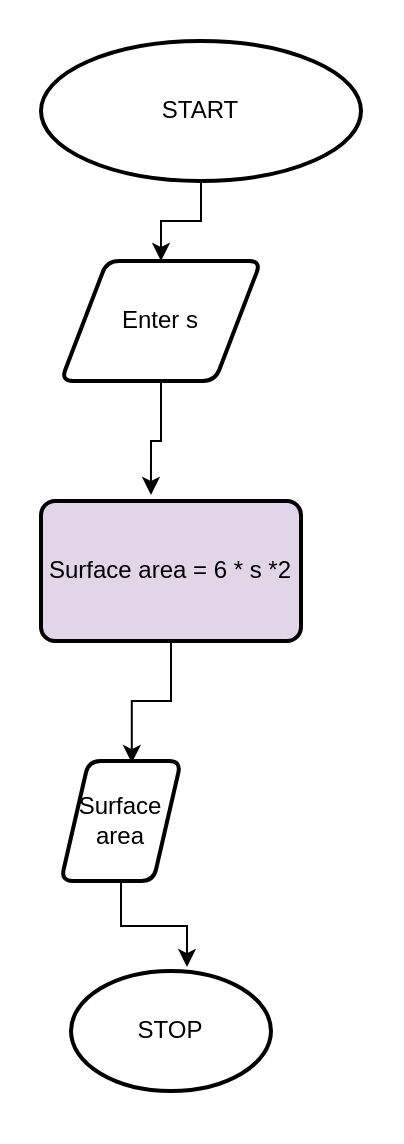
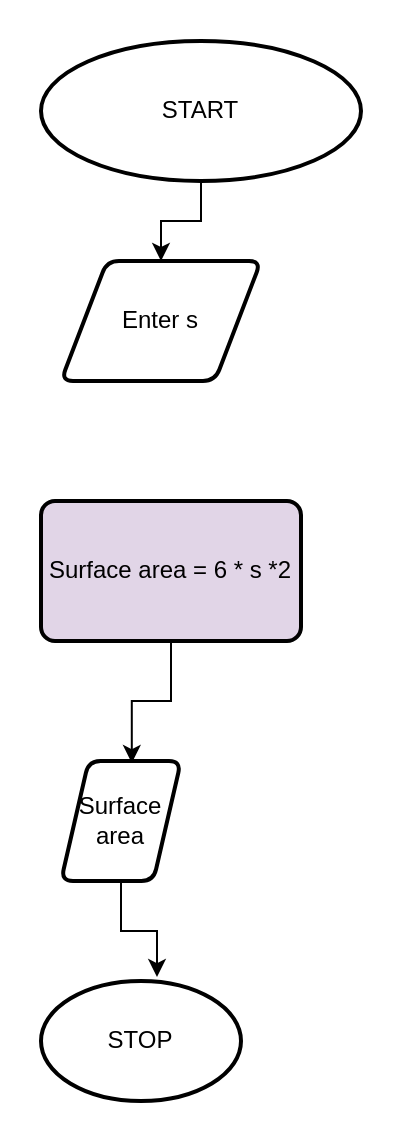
edge "Enter s" -> "Surface area = 6 * s *2": removed
node "STOP": moved (171, 1031) -> (141, 1041)
